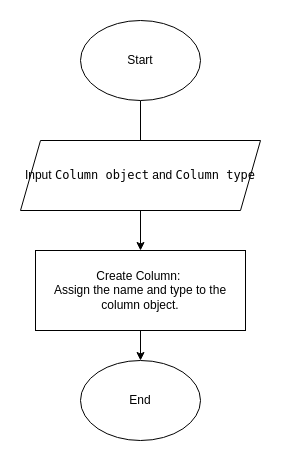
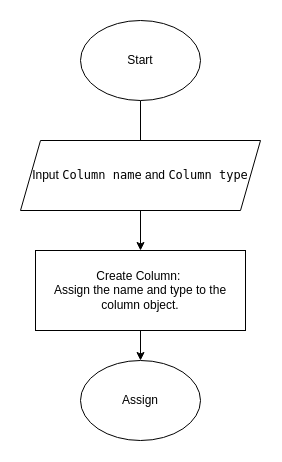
node "Input Column object and Column type": label "Input Column object and Column type" -> "Input Column name and Column type"
node "End": label "End" -> "Assign"
